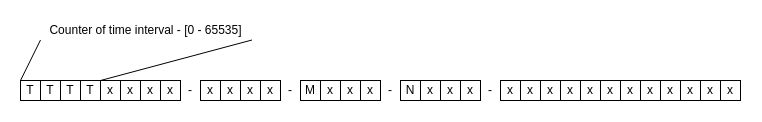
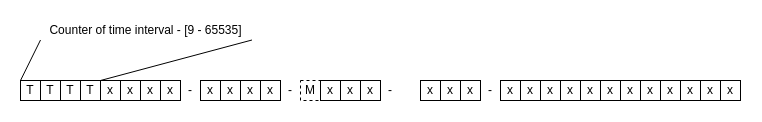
node "Counter of time interval - [0 - 65535]": label "Counter of time interval - [0 - 65535]" -> "Counter of time interval - [9 - 65535]"
node "M": style solid -> dashed
node "N": removed
